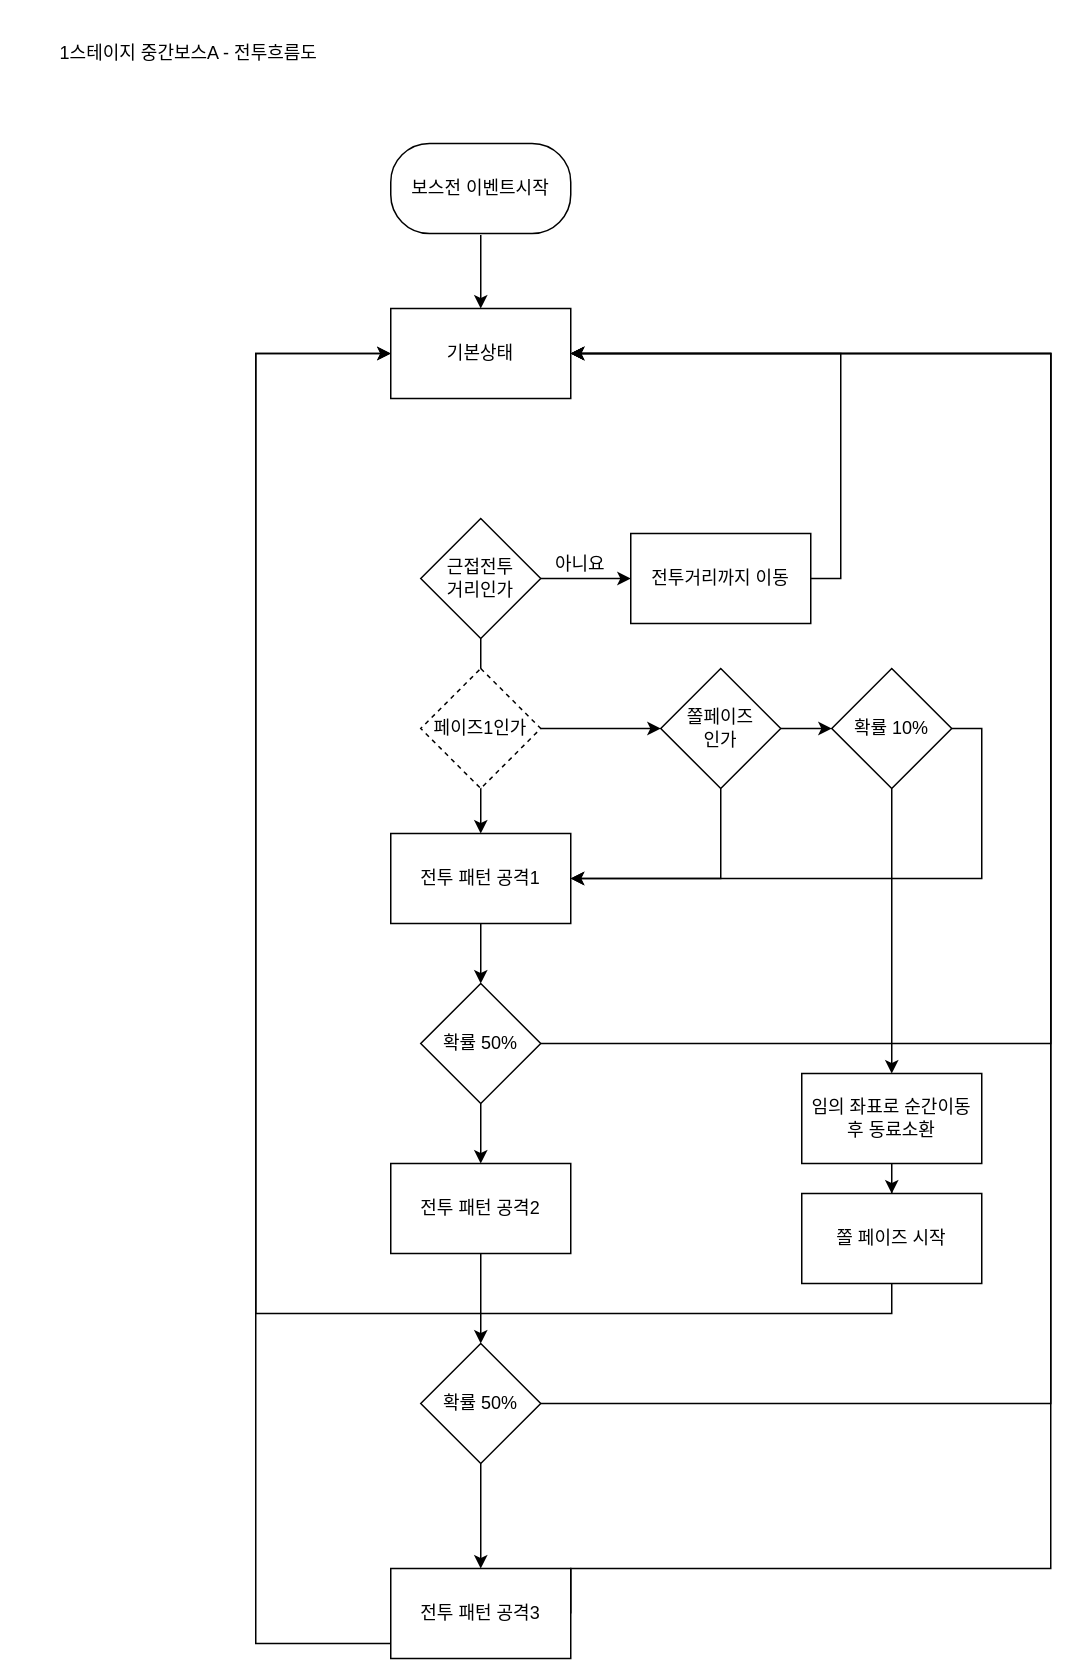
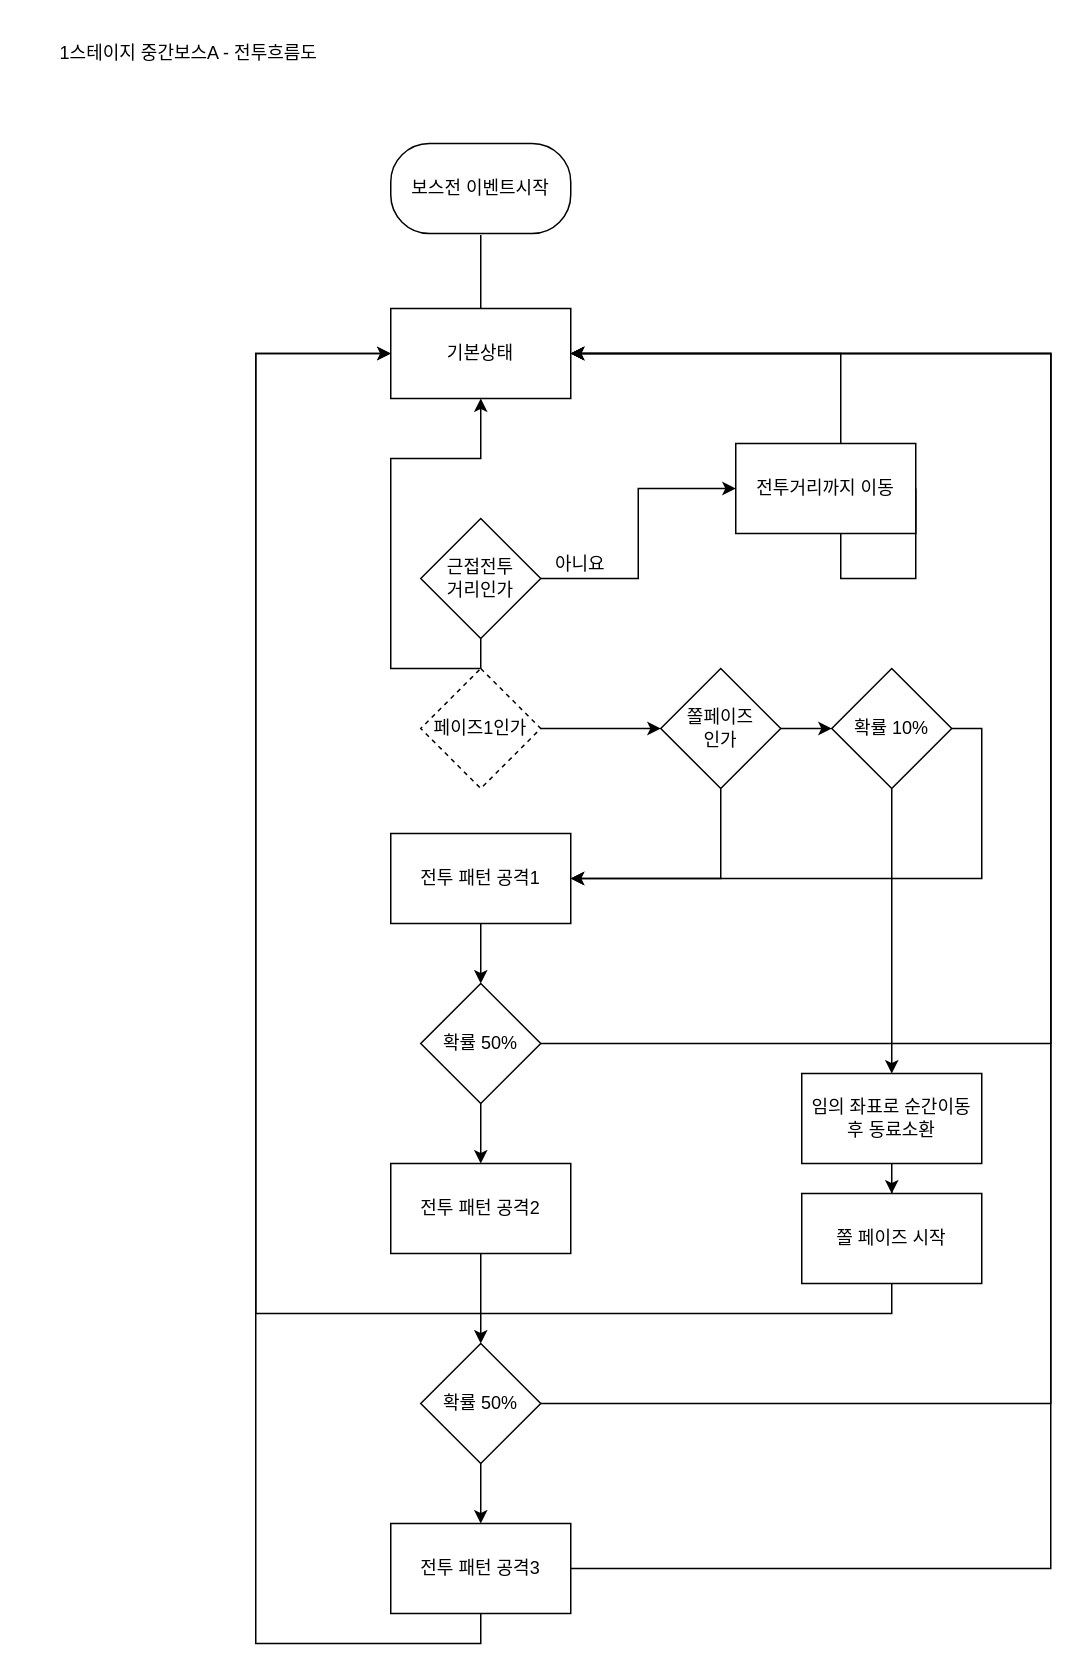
edge "보스전 이벤트시작" -> "기본상태": arrowhead classic -> none
node "전투거리까지 이동": moved (721, 578) -> (826, 488)
edge "근접전투 거리인가" -> "전투 패턴 공격1": now "근접전투 거리인가" -> "기본상태"
node "전투 패턴 공격3": moved (481, 1613) -> (481, 1568)
